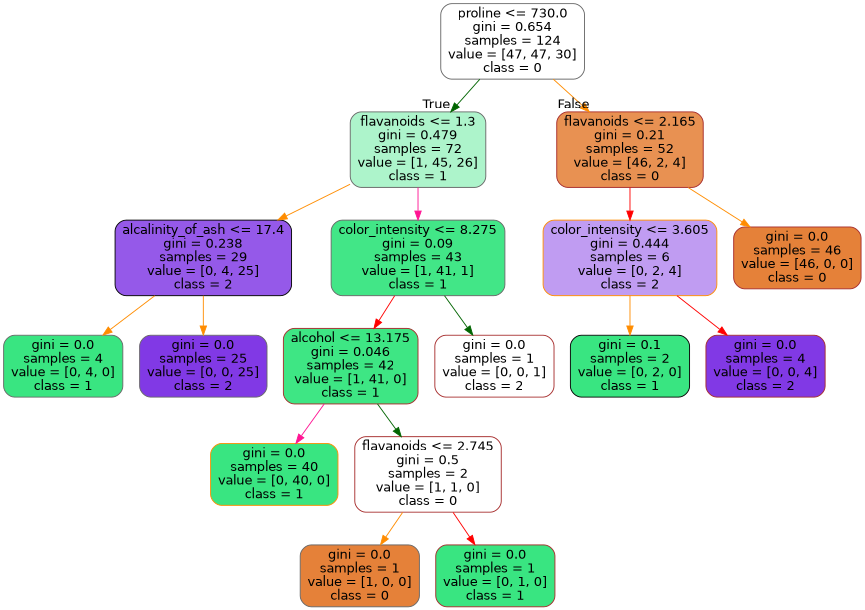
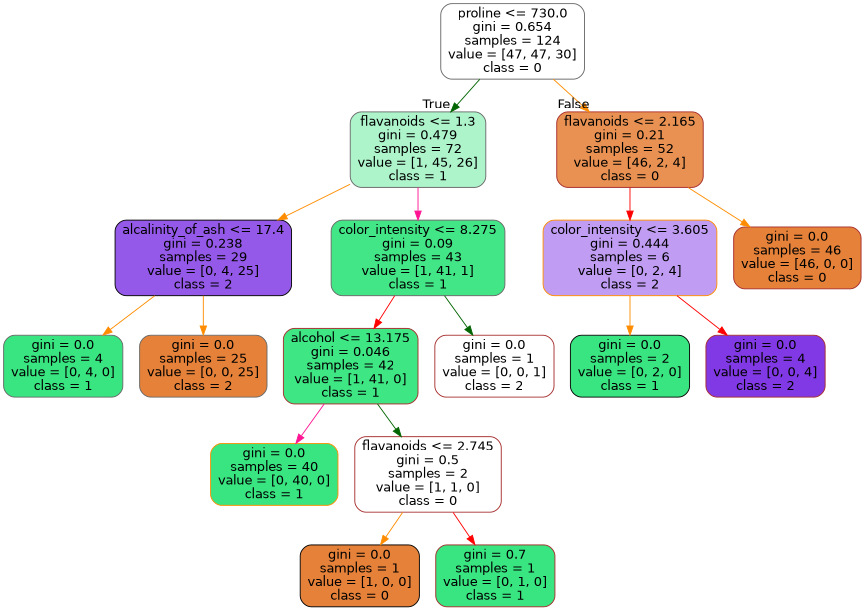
node "gini = 0.0 samples = 25 value = [0, 0, 25] class = 2": fillcolor #8139e5 -> #e58139
node "gini = 0.1 samples = 2 value = [0, 2, 0] class = 1": label "gini = 0.1 samples = 2 value = [0, 2, 0] class = 1" -> "gini = 0.0 samples = 2 value = [0, 2, 0] class = 1"
node "gini = 0.0 samples = 1 value = [1, 0, 0] class = 0": color gray40 -> black
node "gini = 0.0 samples = 1 value = [0, 1, 0] class = 1": label "gini = 0.0 samples = 1 value = [0, 1, 0] class = 1" -> "gini = 0.7 samples = 1 value = [0, 1, 0] class = 1"
